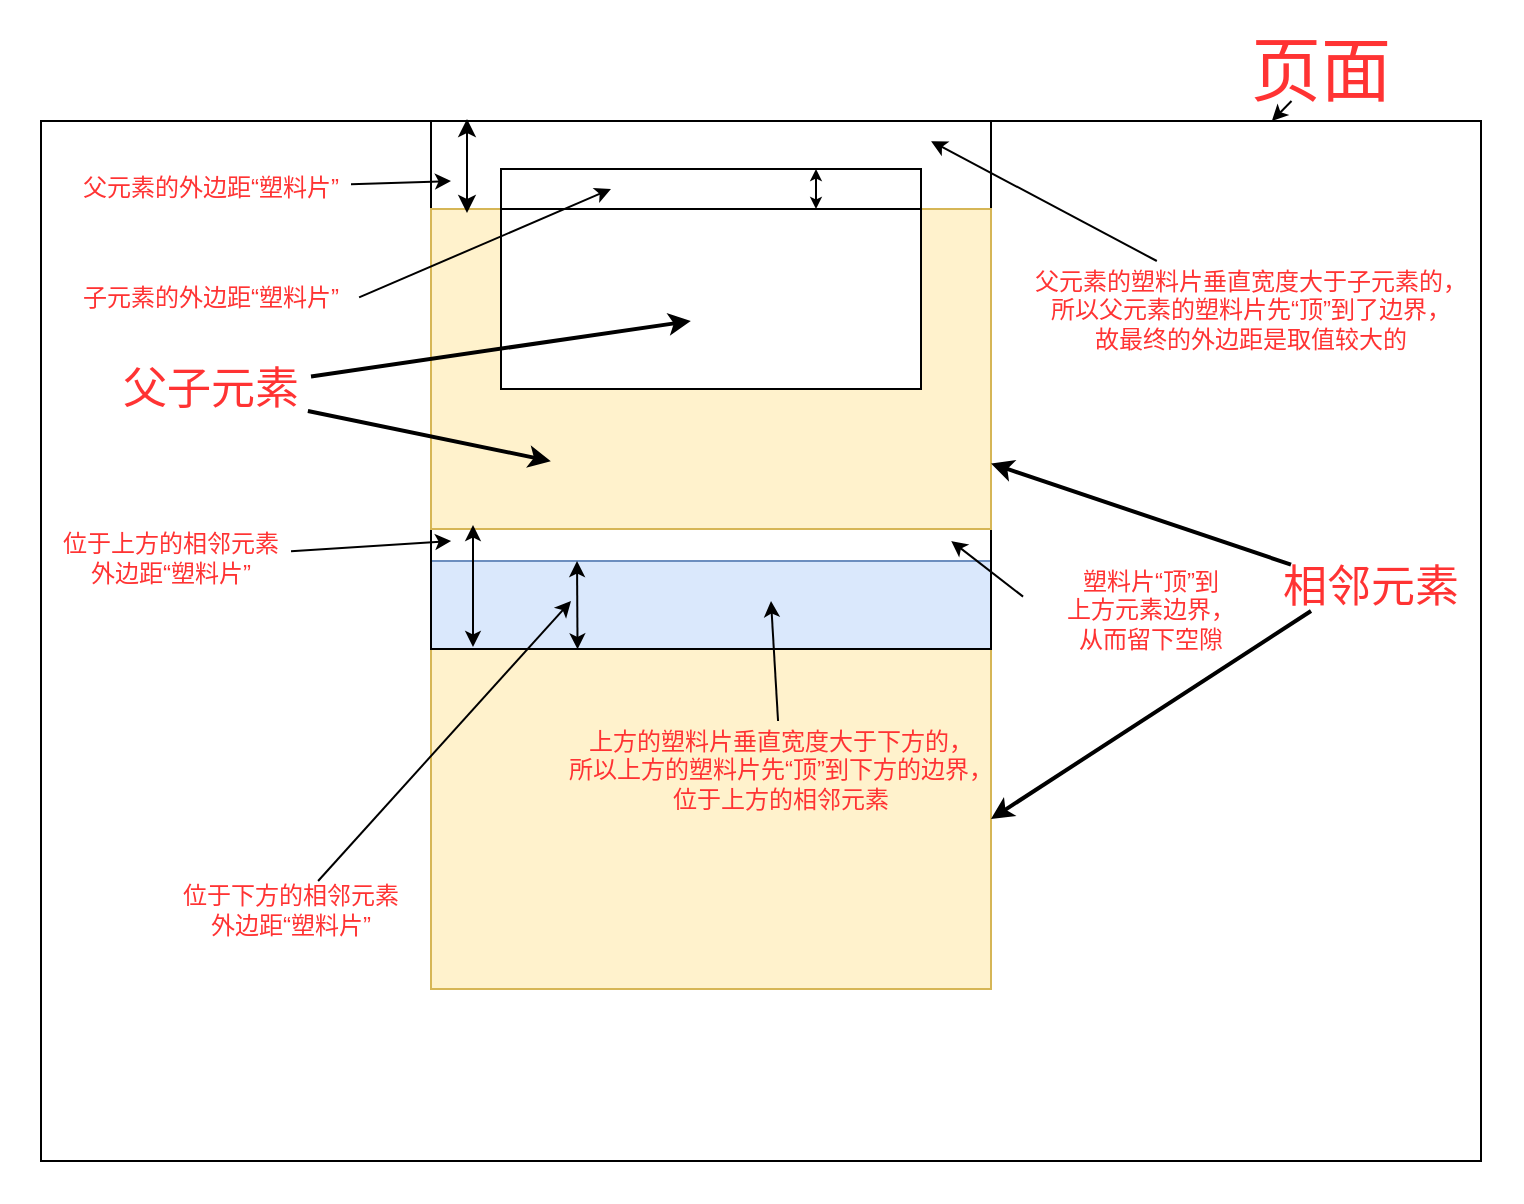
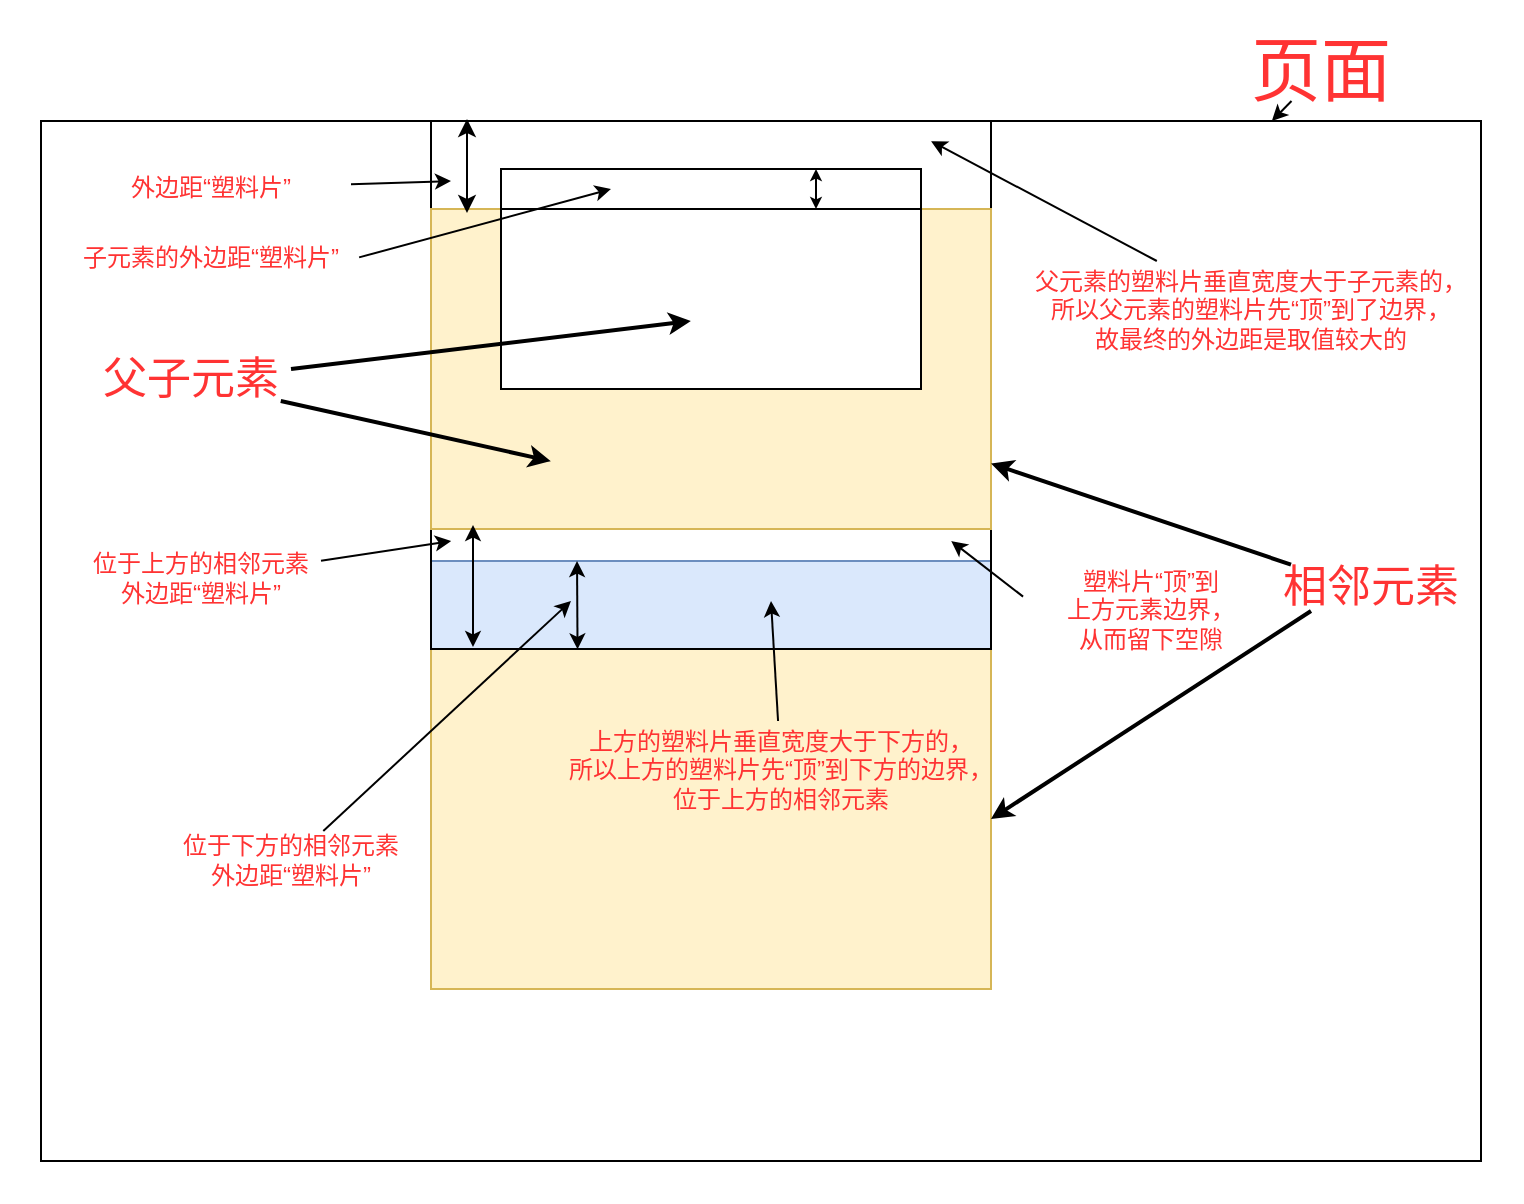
node "父元素的外边距“塑料片”": label "父元素的外边距“塑料片”" -> "外边距“塑料片”"
node "子元素的外边距“塑料片”": moved (211, 299) -> (211, 259)
node "父子元素": moved (211, 391) -> (191, 381)
node "位于上方的相邻元素 外边距“塑料片”": moved (171, 559) -> (201, 579)
node "位于下方的相邻元素 外边距“塑料片”": moved (291, 911) -> (291, 861)
